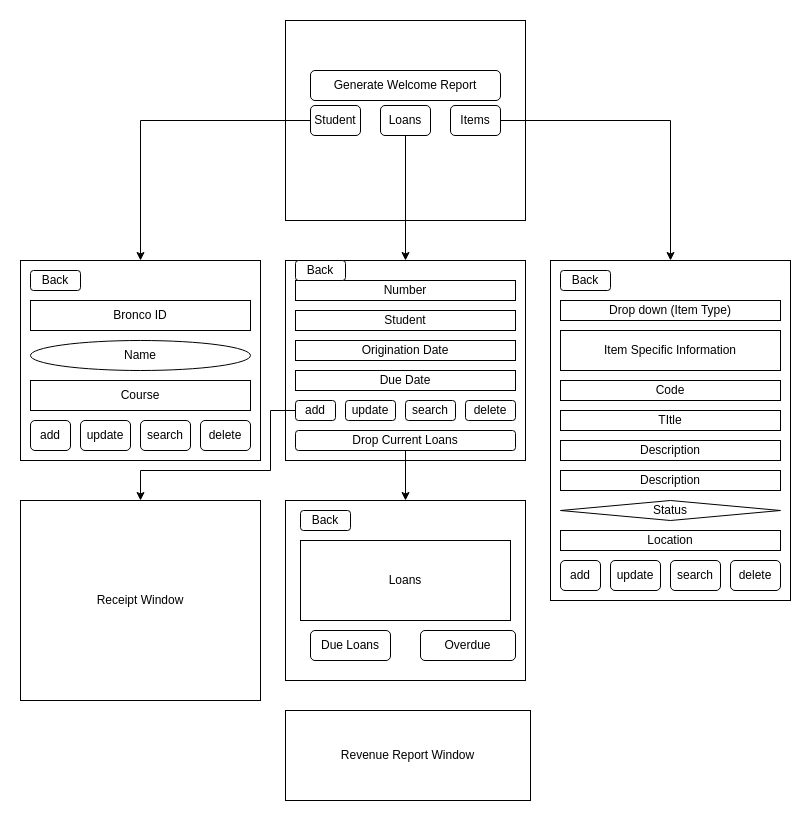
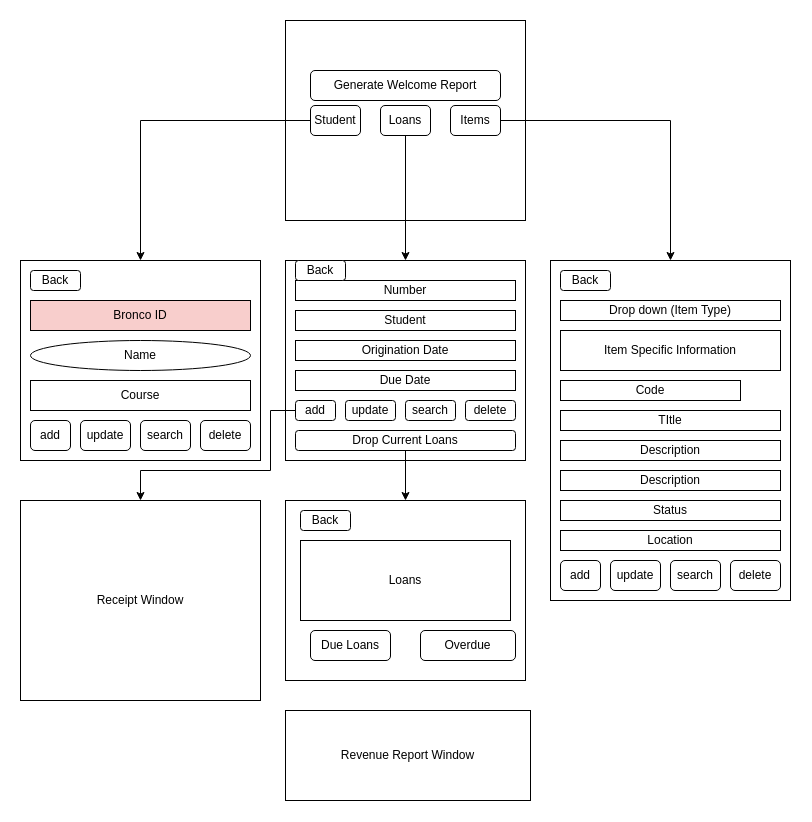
node "Bronco ID": fillcolor #ffffff -> #f8cecc
node "Code": size 220x20 -> 180x20
node "Status": shape diamond -> rectangle
